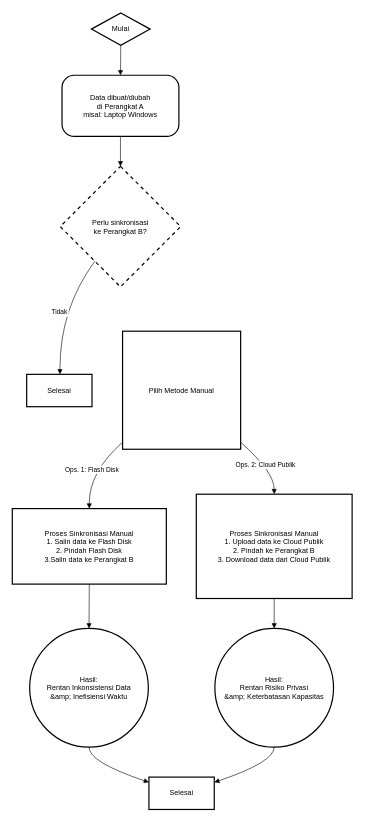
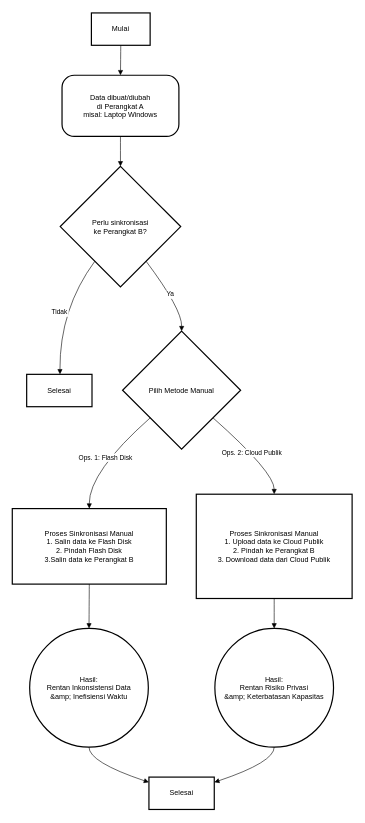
node "Mulai": shape diamond -> rectangle
node "Perlu sinkronisasi ke Perangkat B?": style dashed -> solid
edge "Perlu sinkronisasi ke Perangkat B?" -> "Pilih Metode Manual": added, label "Ya"
node "Pilih Metode Manual": shape rectangle -> diamond
